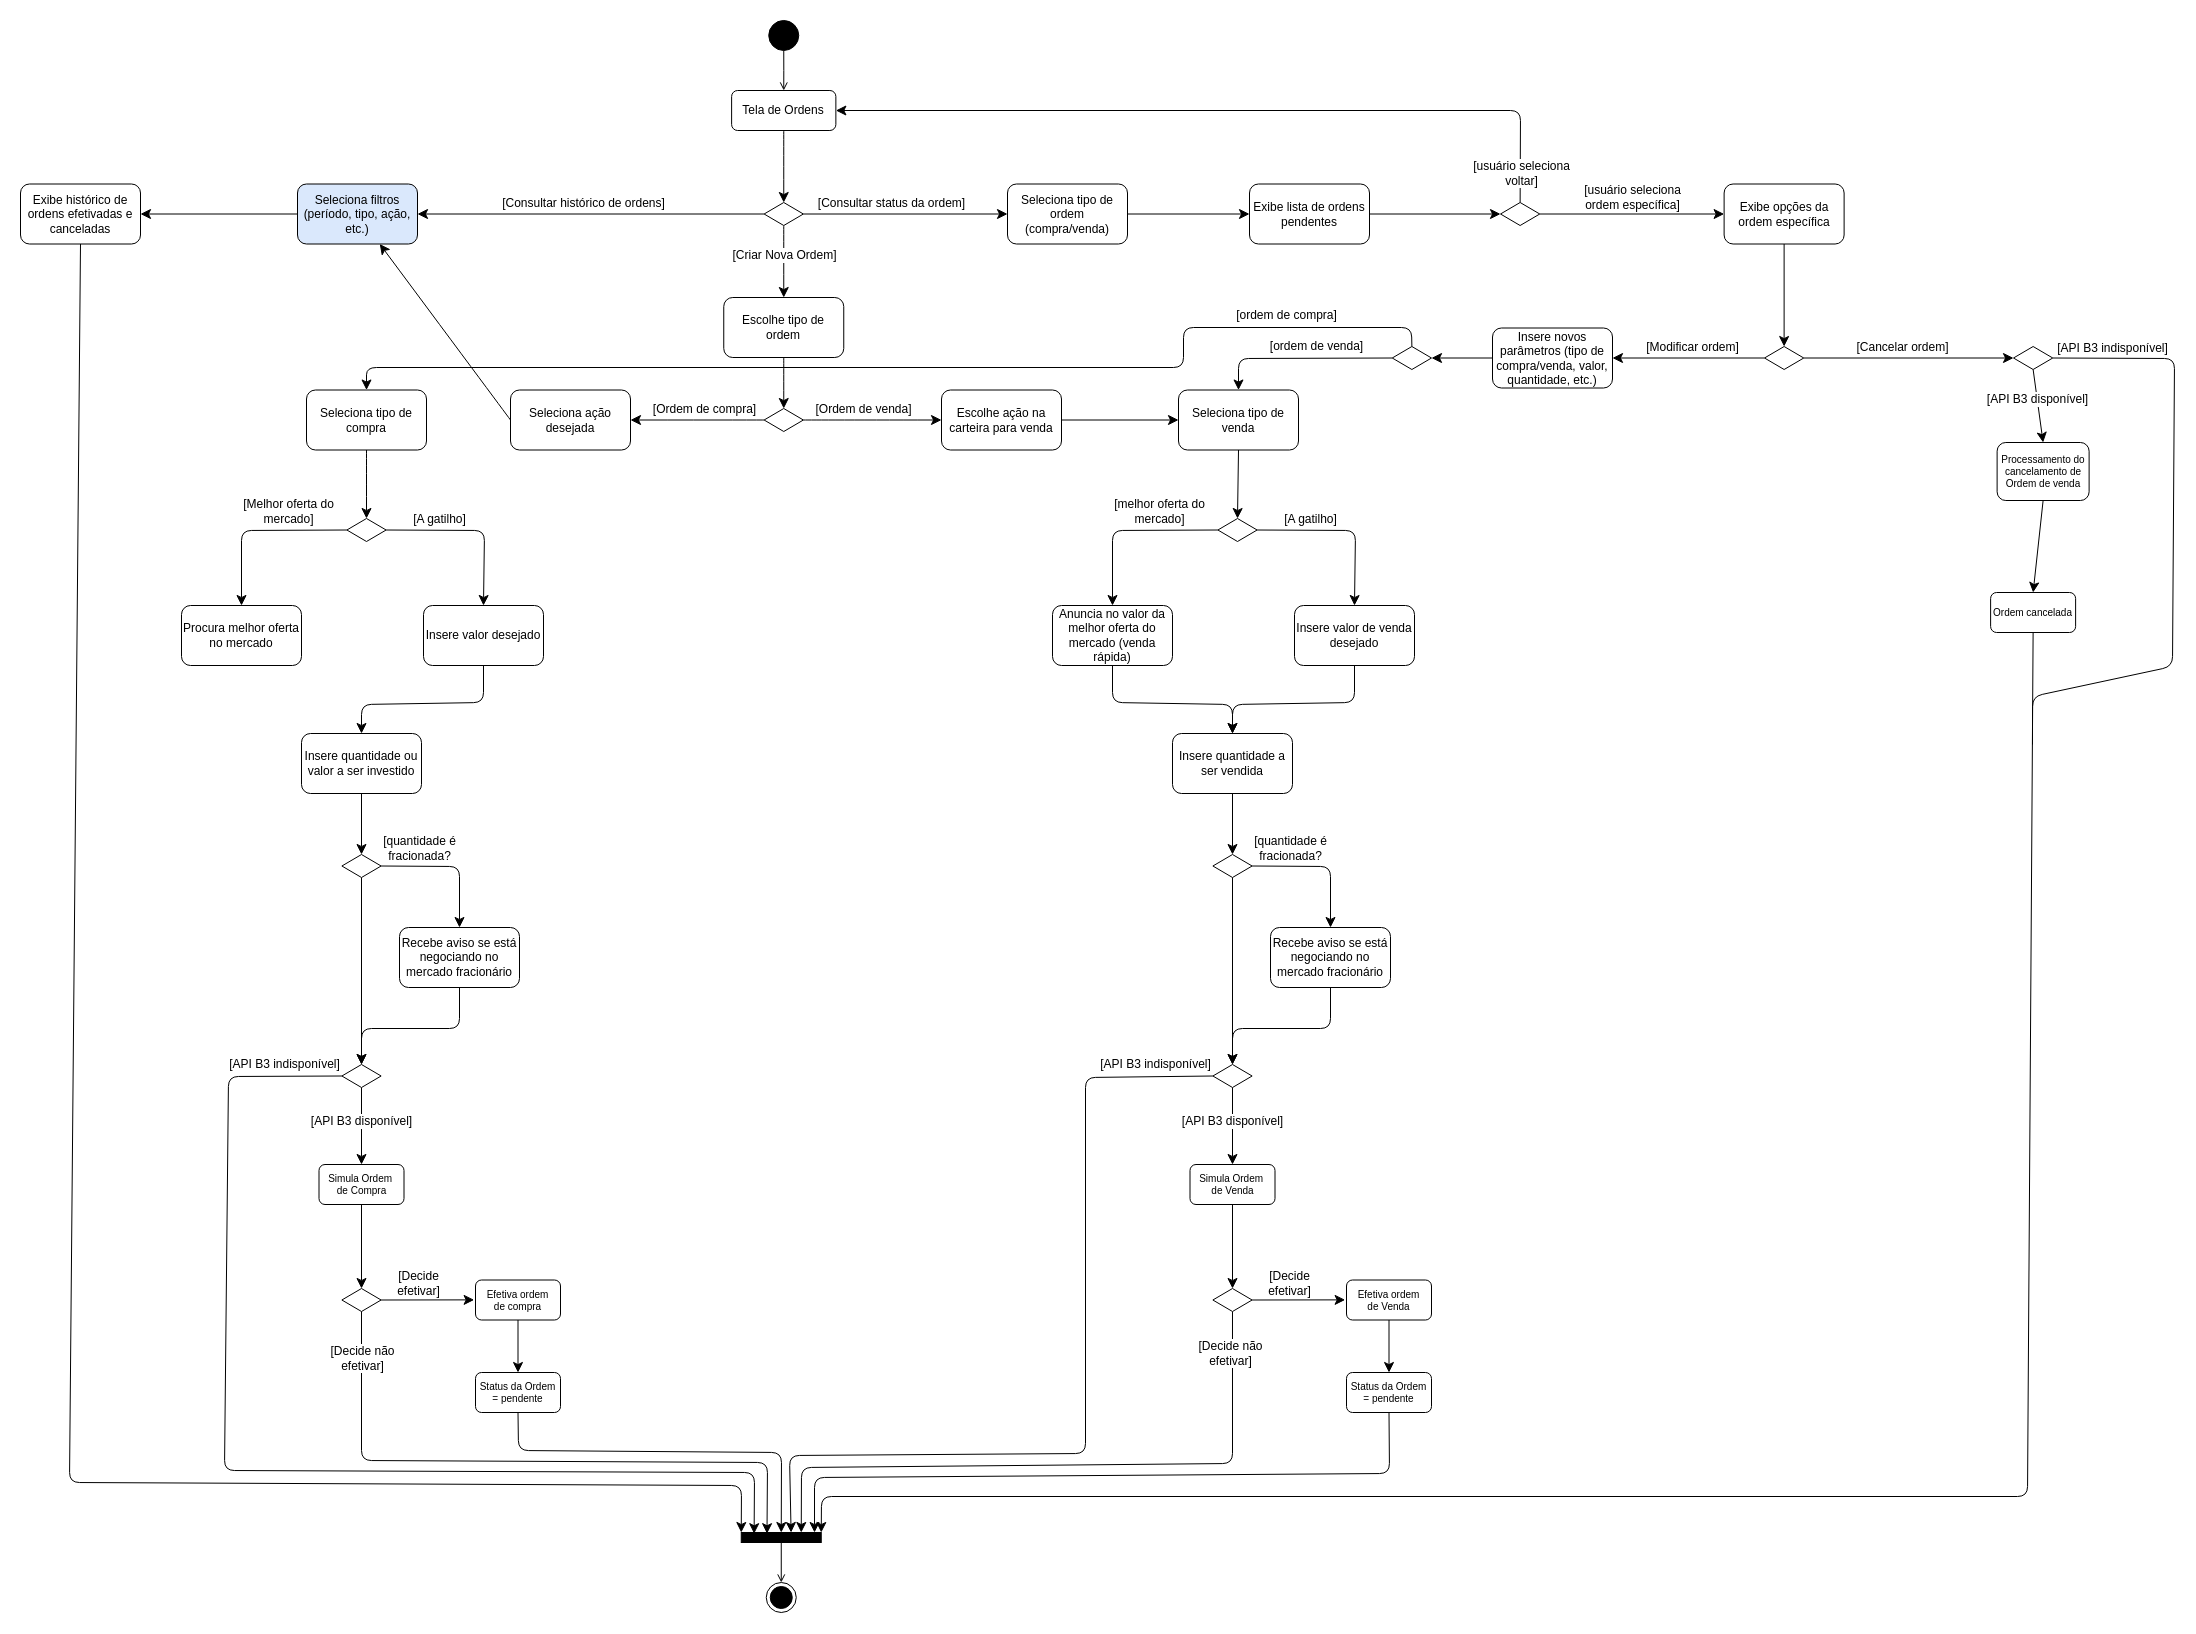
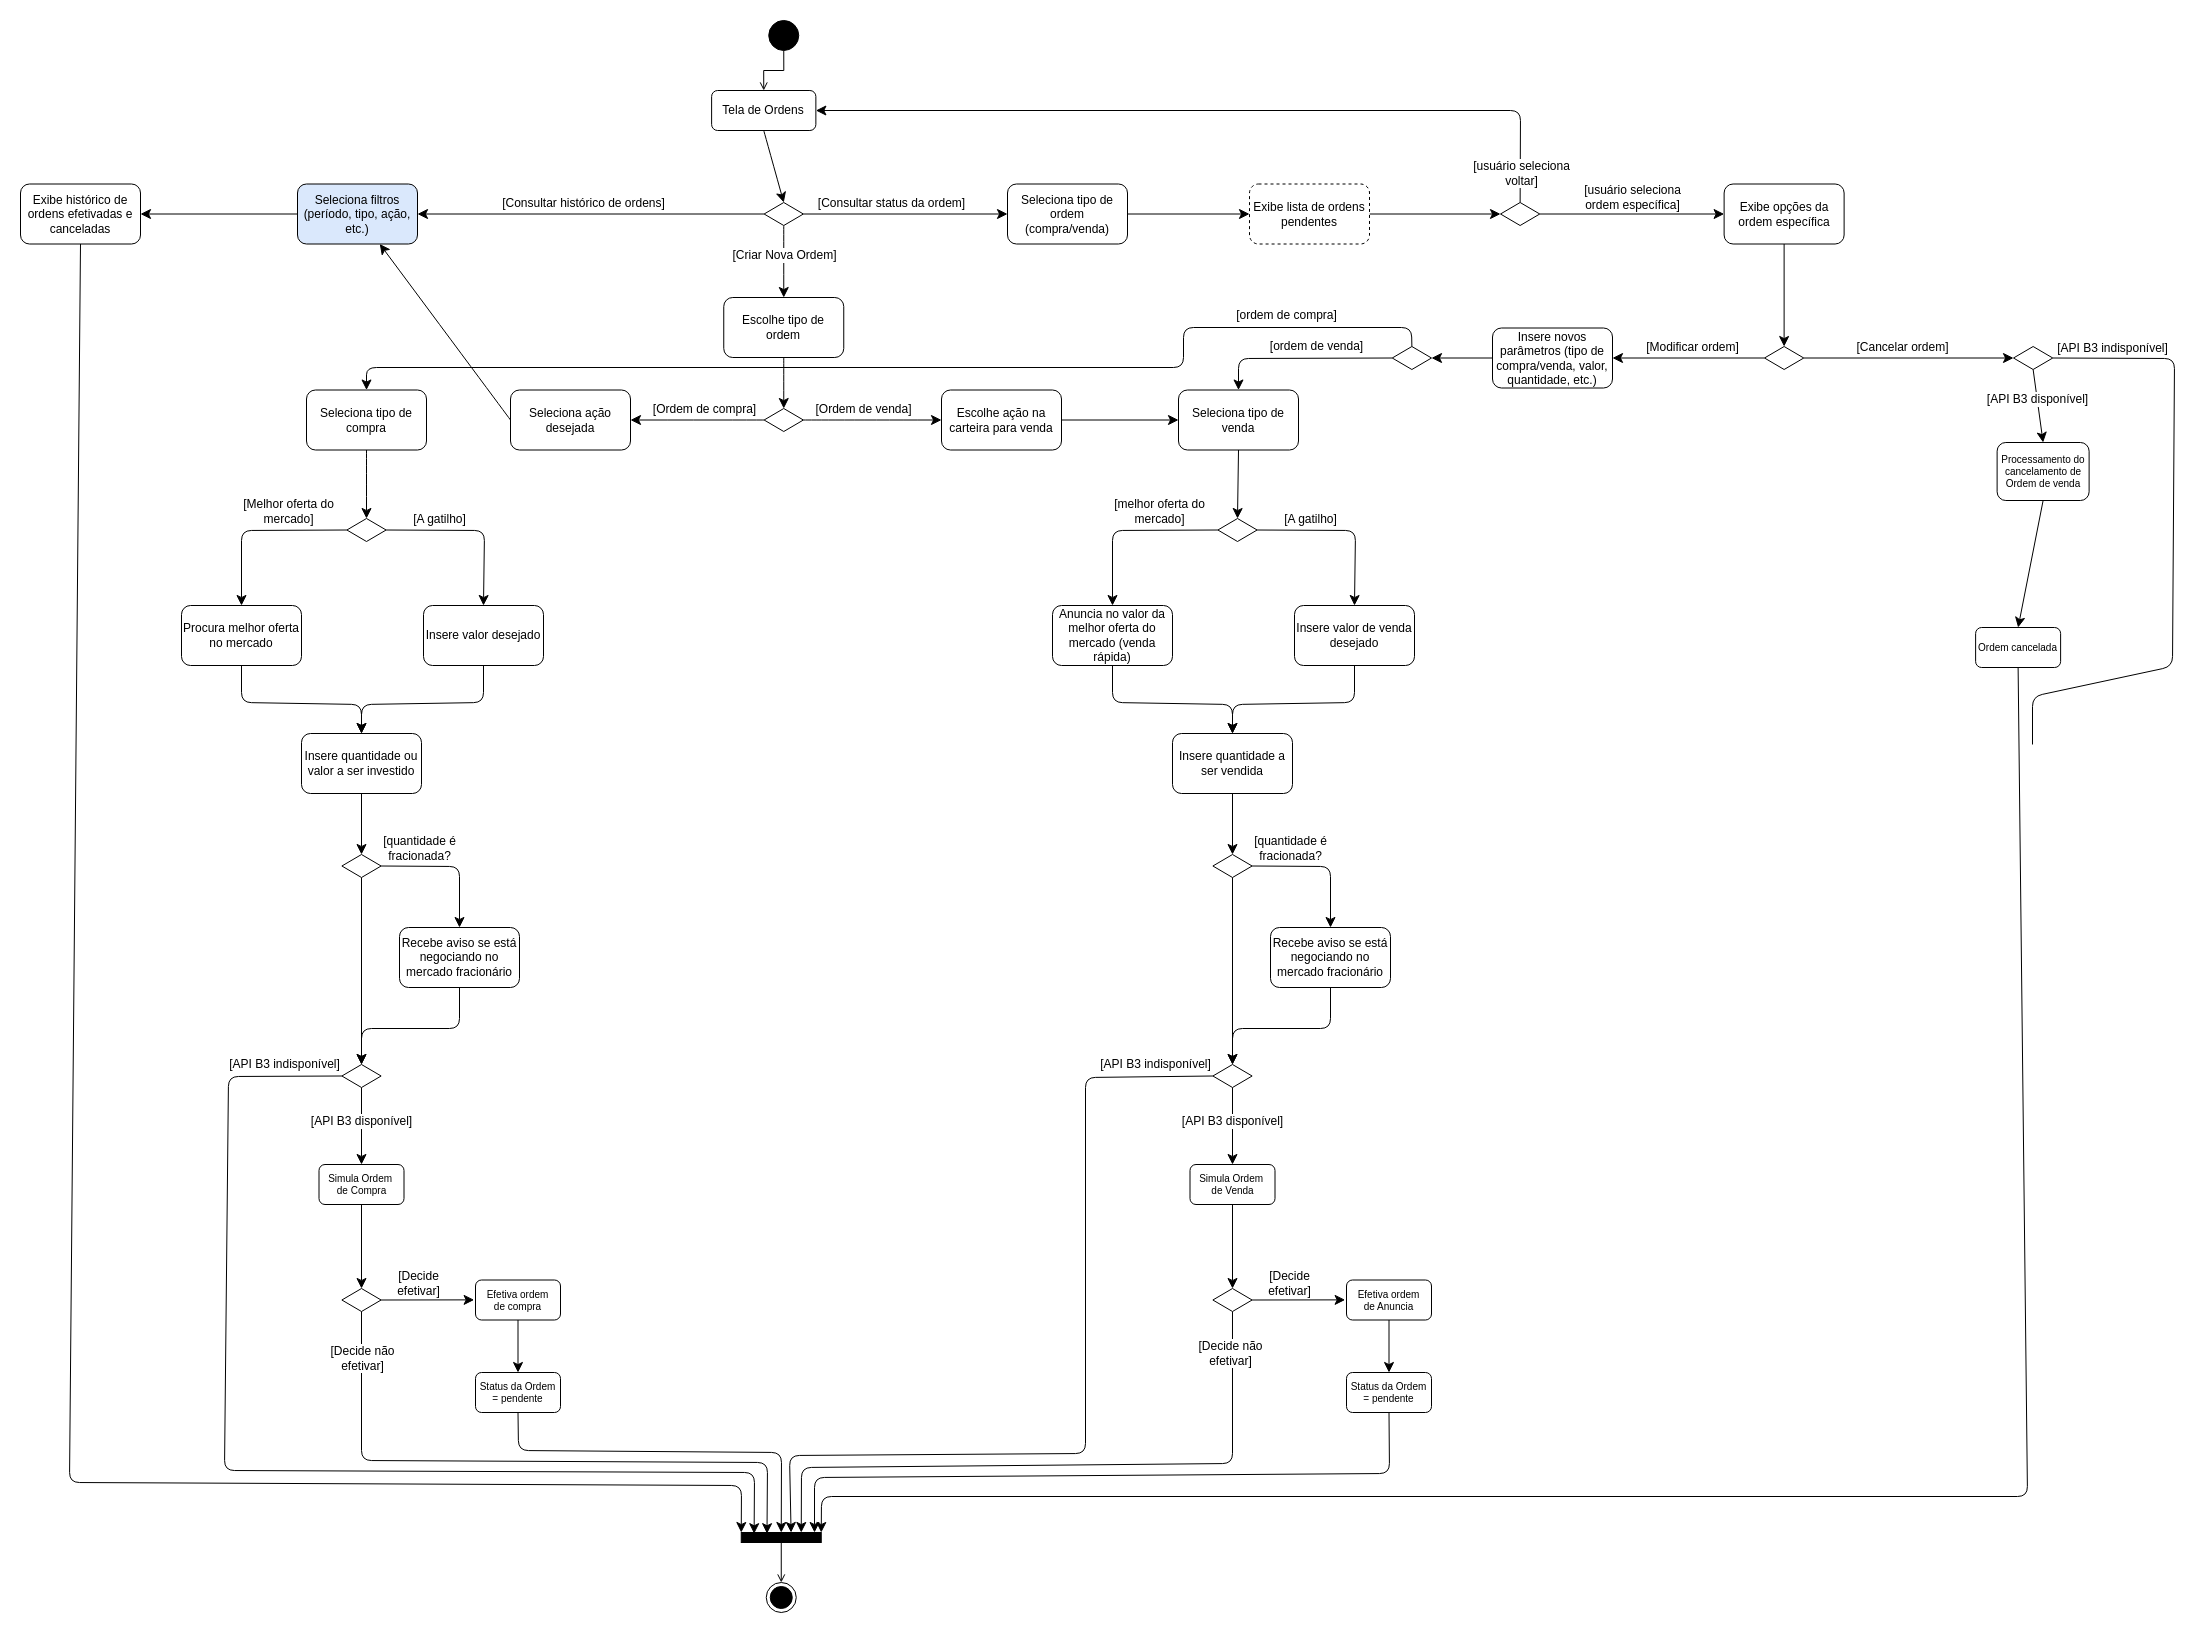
node "Tela de Ordens": moved (784, 111) -> (764, 111)
node "Exibe lista de ordens pendentes": style solid -> dashed
node "Ordem cancelada": moved (2033, 613) -> (2018, 648)
edge "Procura melhor oferta no mercado" -> "Insere quantidade ou valor a ser investido": added
node "Efetiva ordem de Venda": label "Efetiva ordem de Venda" -> "Efetiva ordem de Anuncia"
